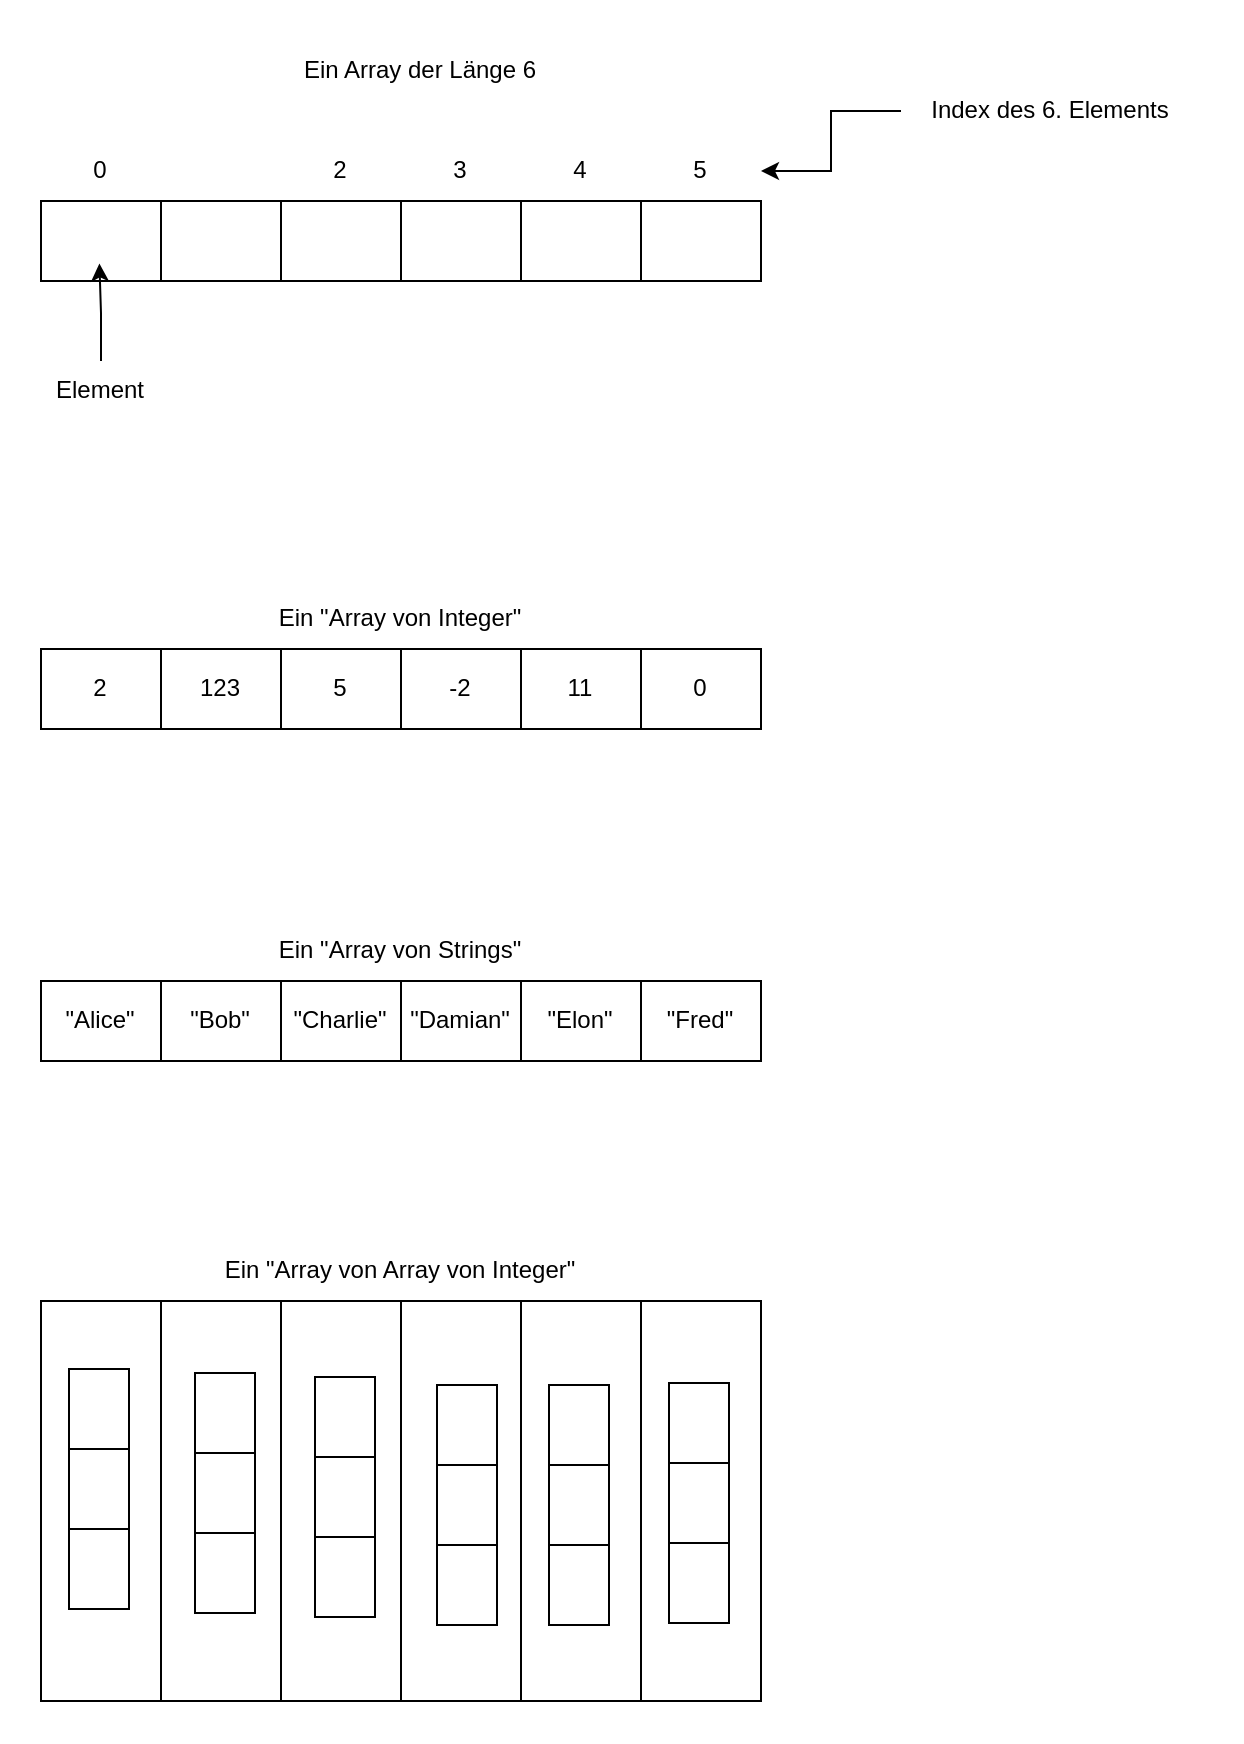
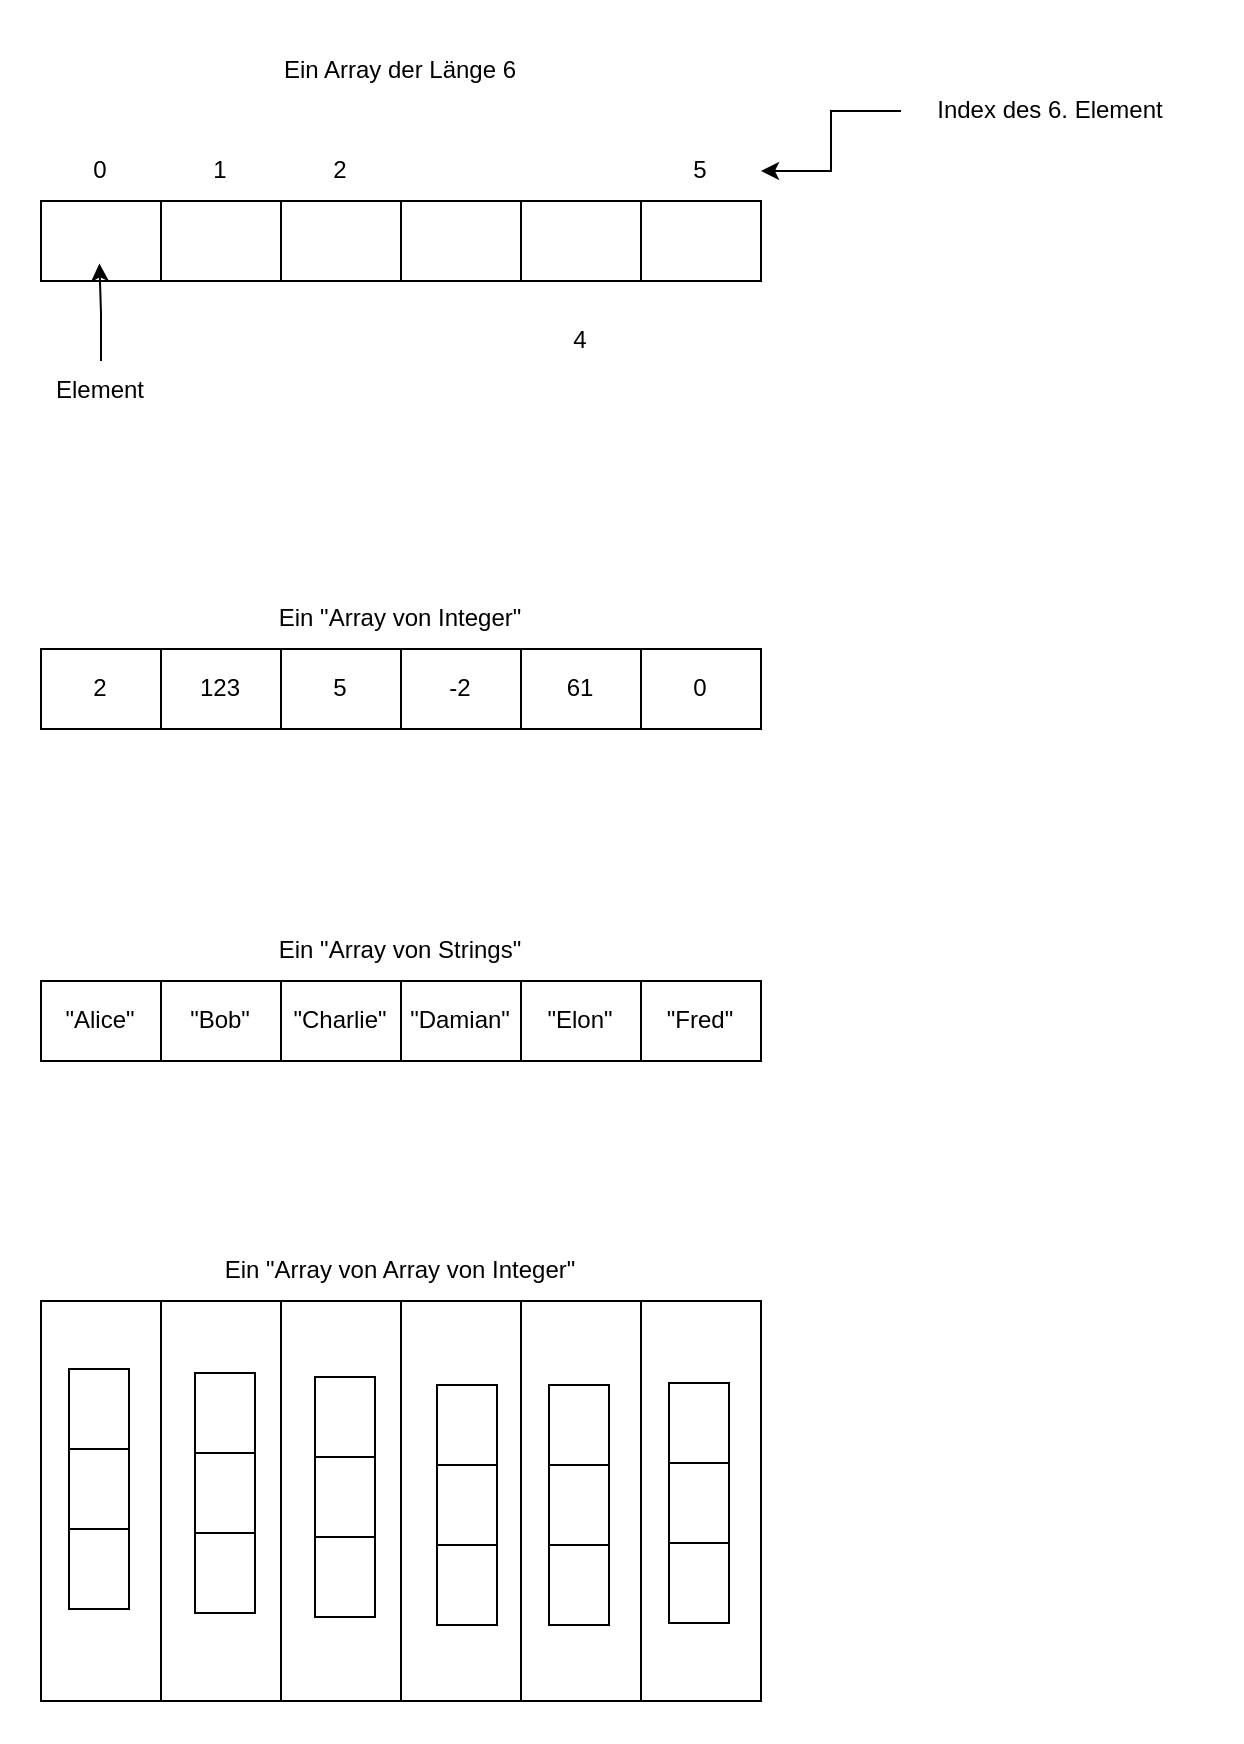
node "Ein Array der Länge 6": moved (421, 71) -> (401, 71)
node "Index des 6. Elements": label "Index des 6. Elements" -> "Index des 6. Element"
node "1": added
node "3": removed
node "4": moved (581, 171) -> (581, 341)
node "11": label "11" -> "61"
